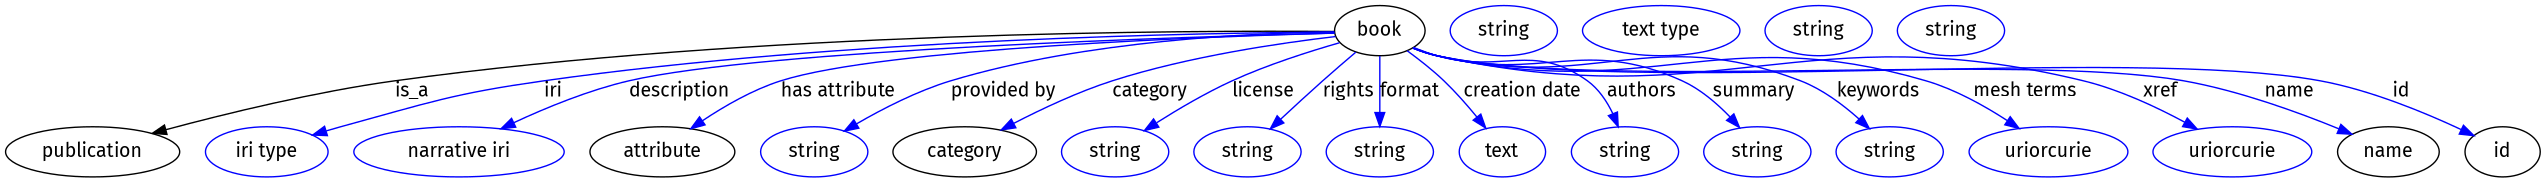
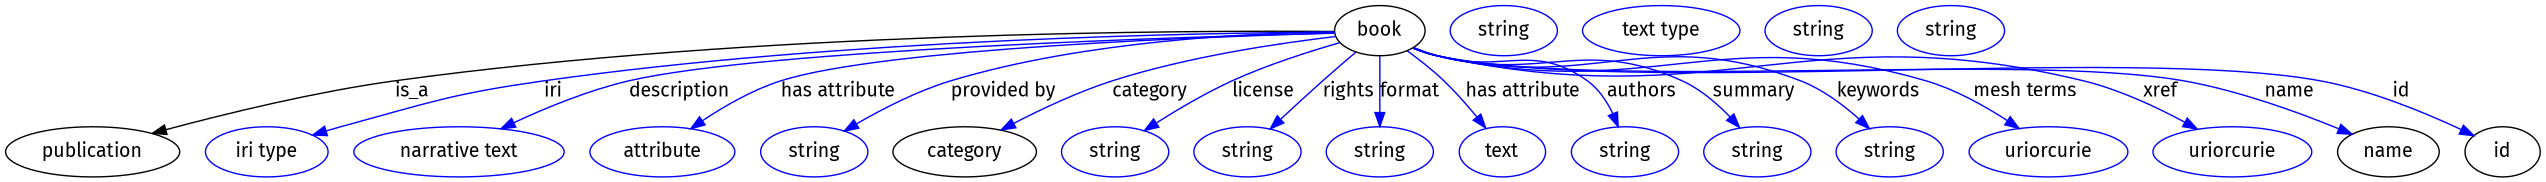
edge "book" -> "text": label "creation date" -> "has attribute"
node "narrative iri": label "narrative iri" -> "narrative text"
node "attribute": color black -> blue
